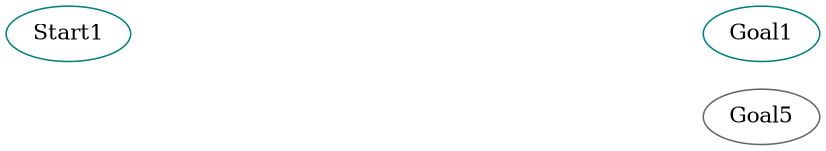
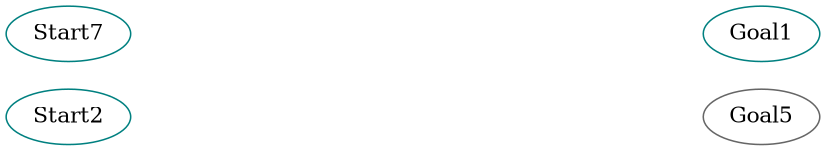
node "Start1": label "Start1" -> "Start7"
node "Start2": added
